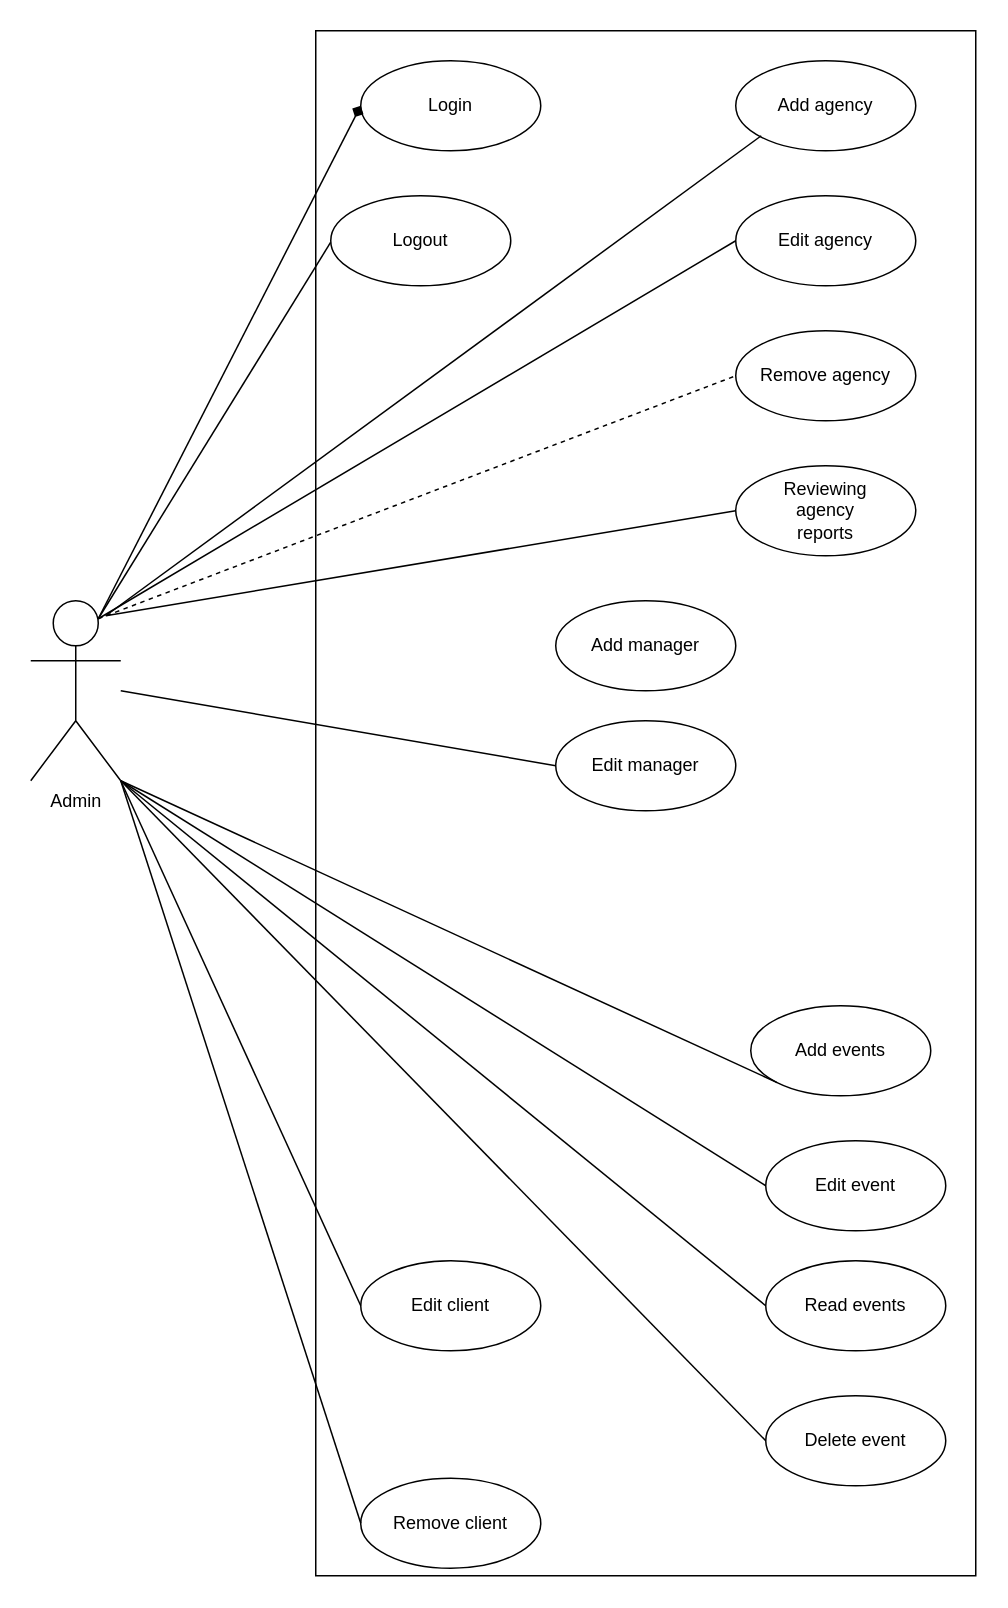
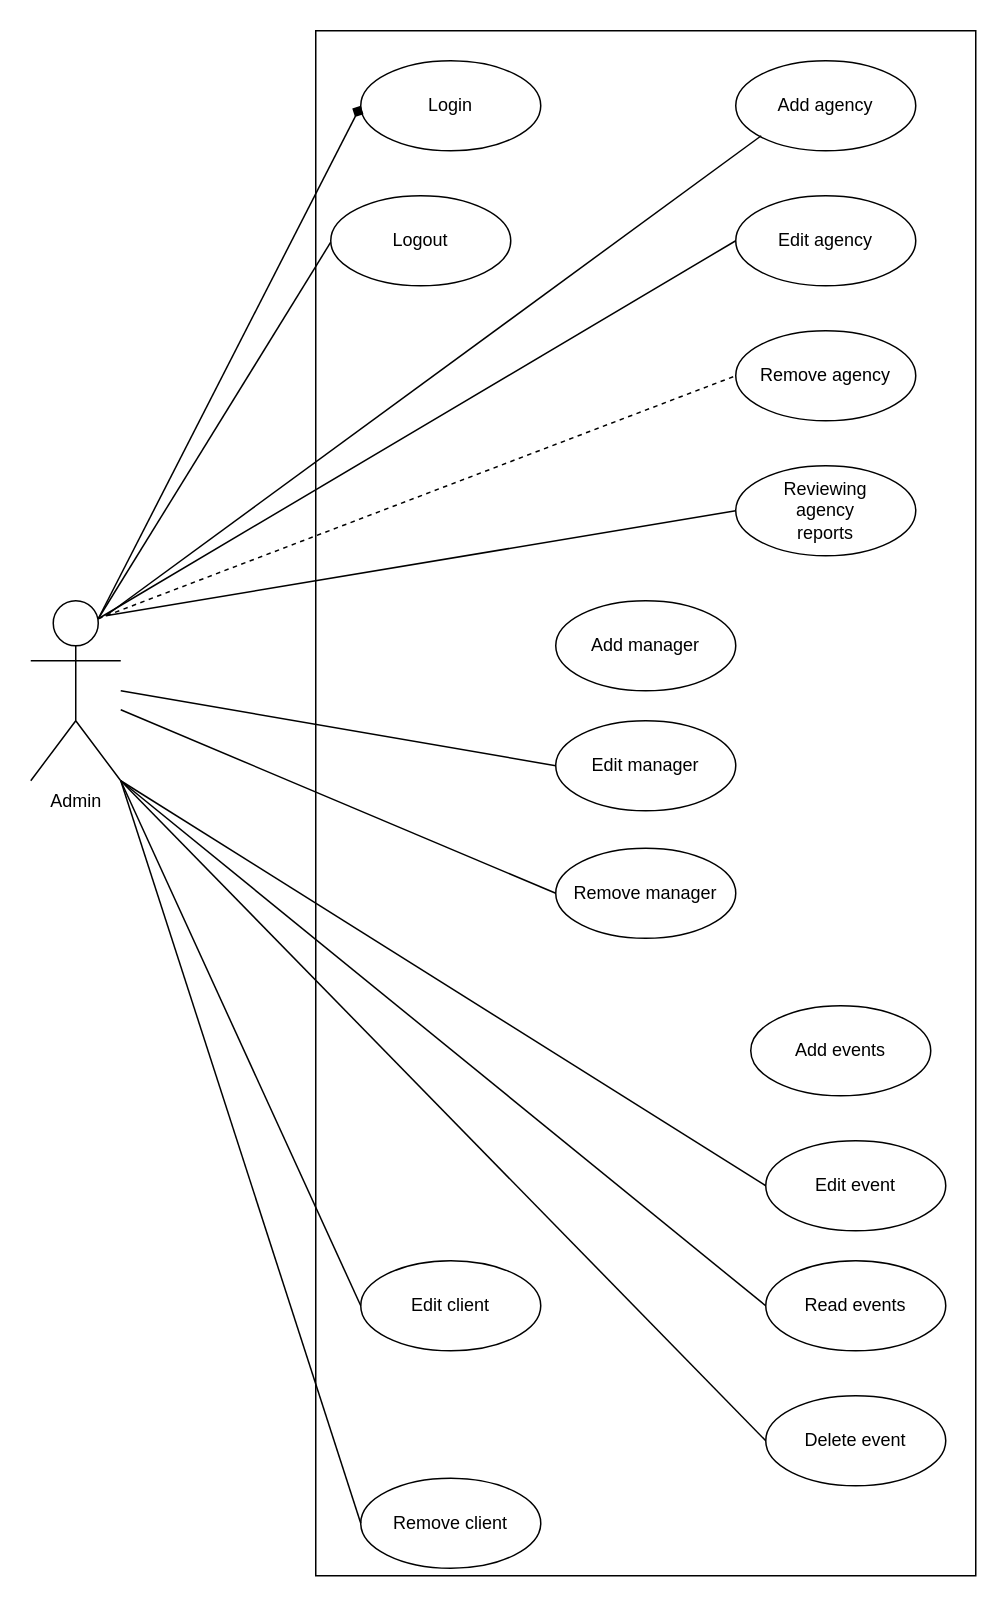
edge "Admin" -- "Remove manager": added
node "Remove manager": added
edge "Admin" -- "Add events": removed
